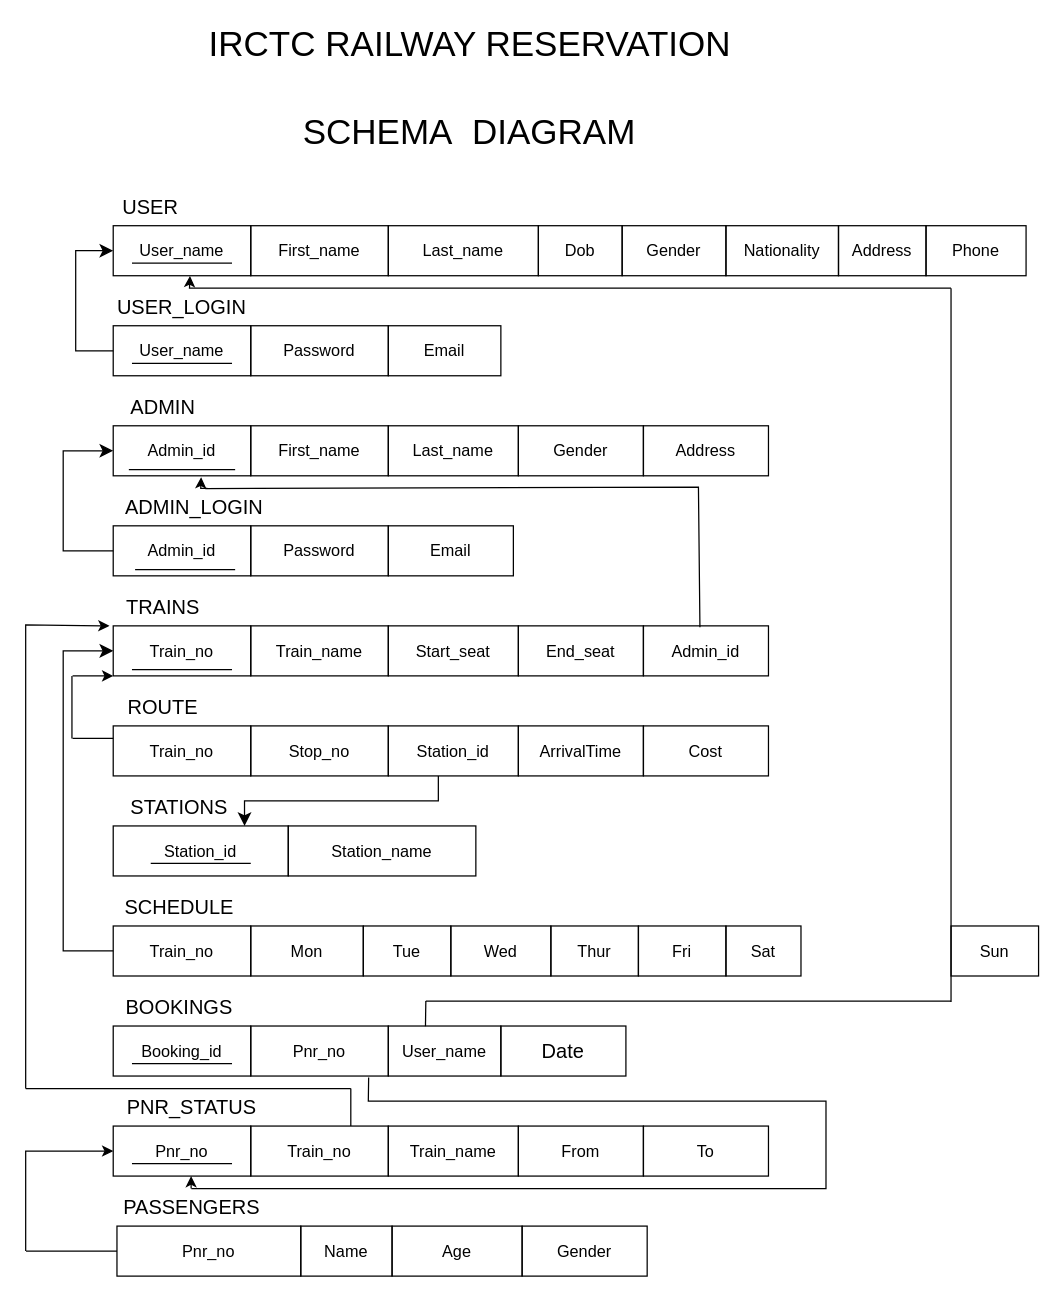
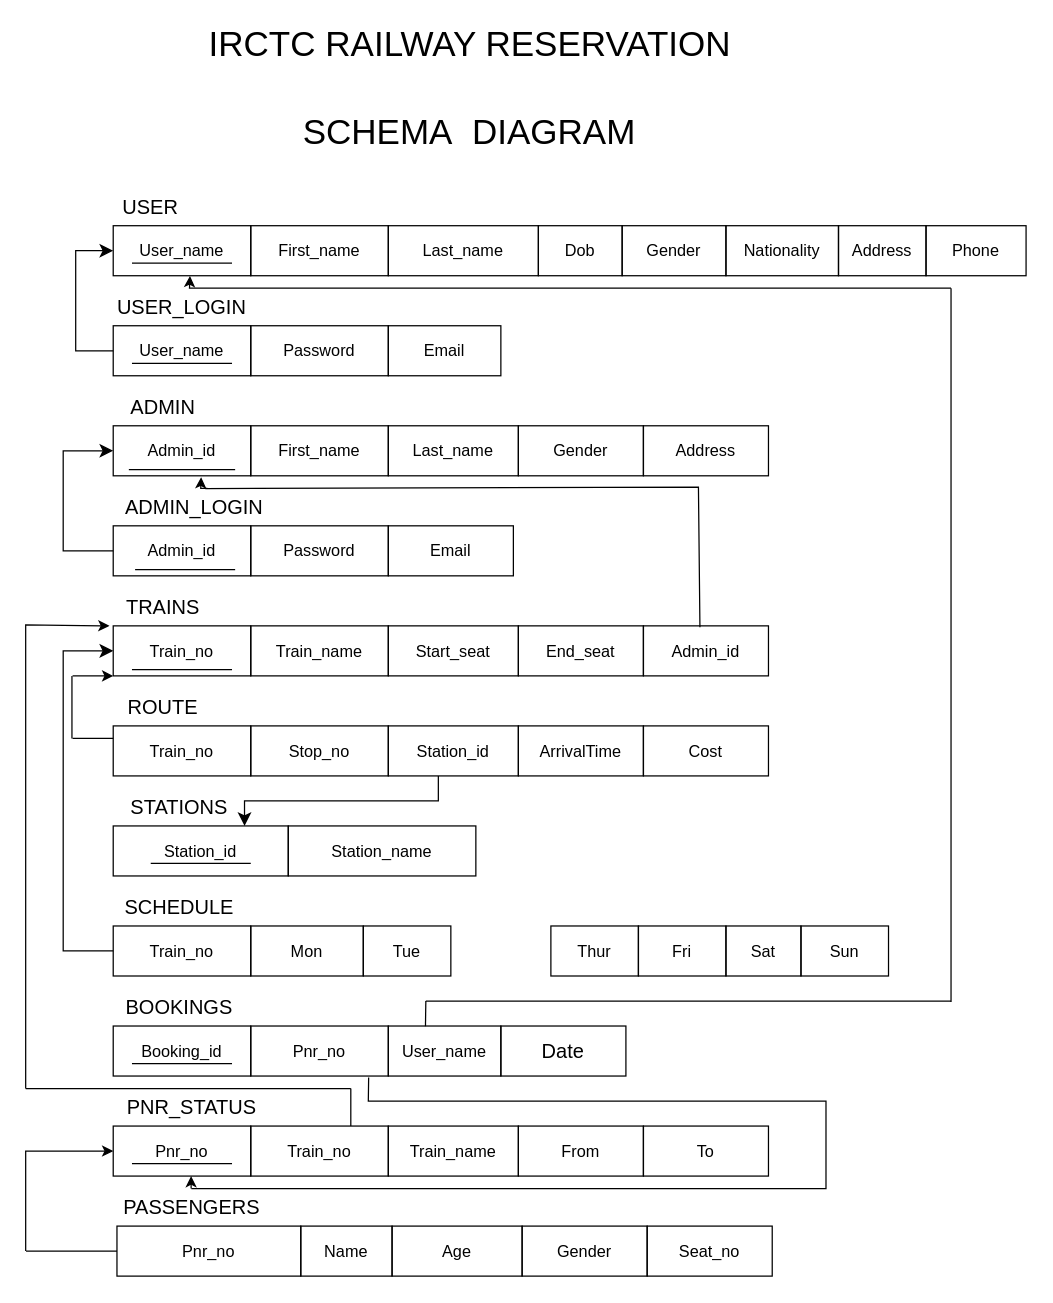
node "Wed": removed
node "Sun": moved (994, 951) -> (844, 951)
node "Seat_no": added
